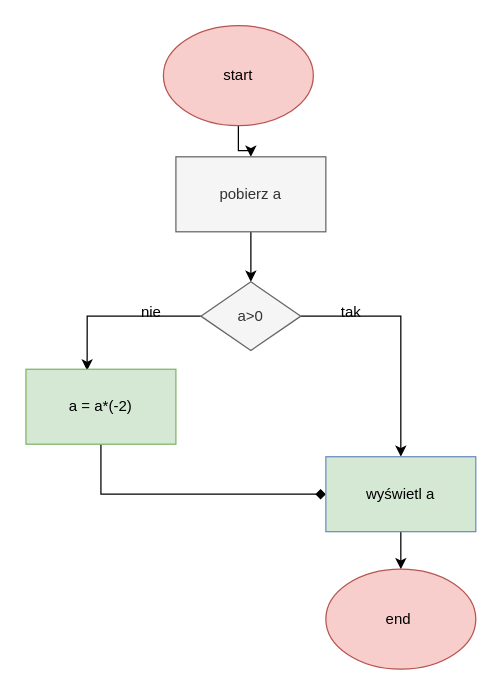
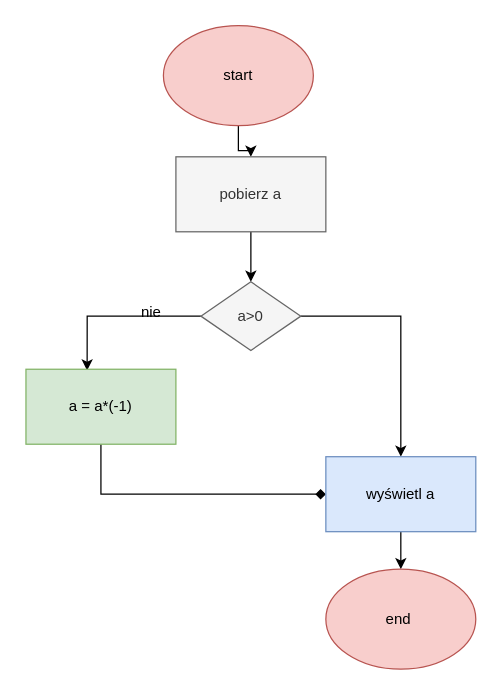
node "tak": removed
node "a = a*(-2)": label "a = a*(-2)" -> "a = a*(-1)"
node "wyświetl a": fillcolor #d5e8d4 -> #dae8fc
